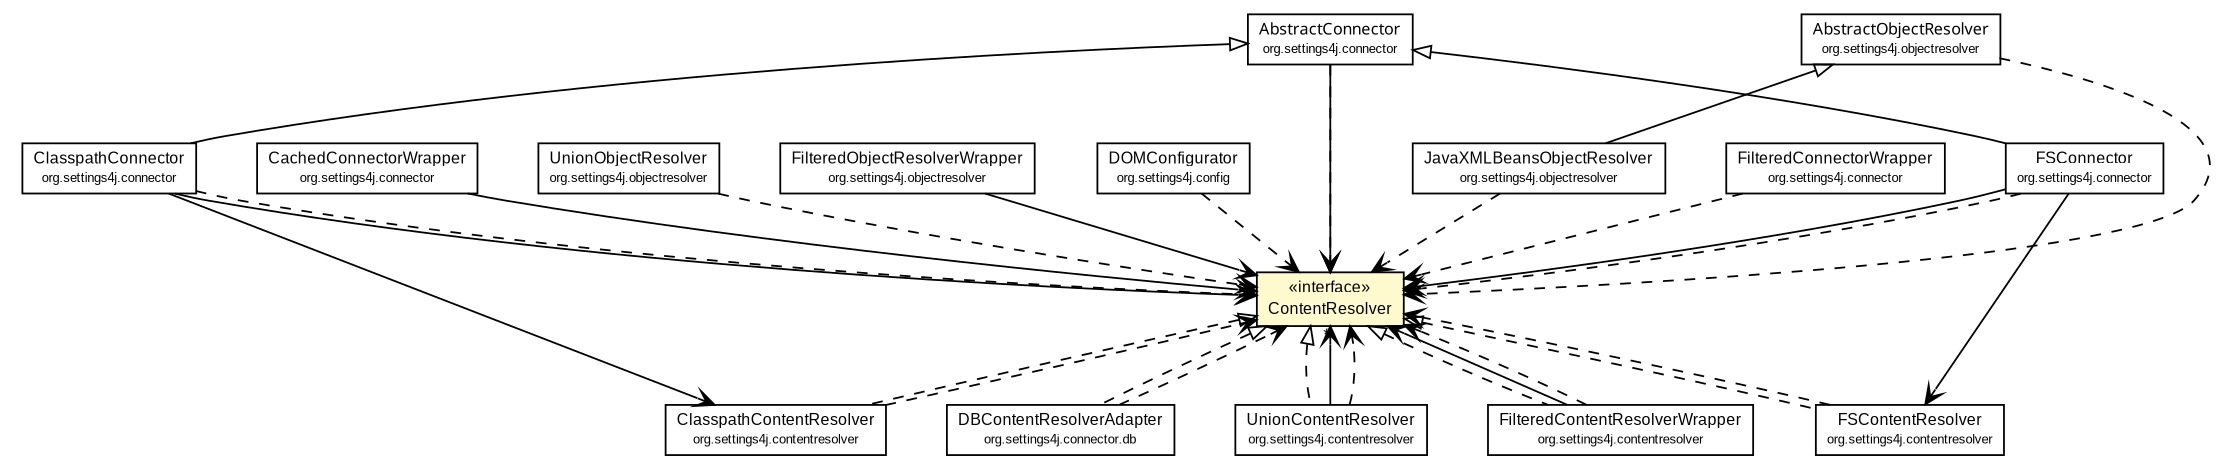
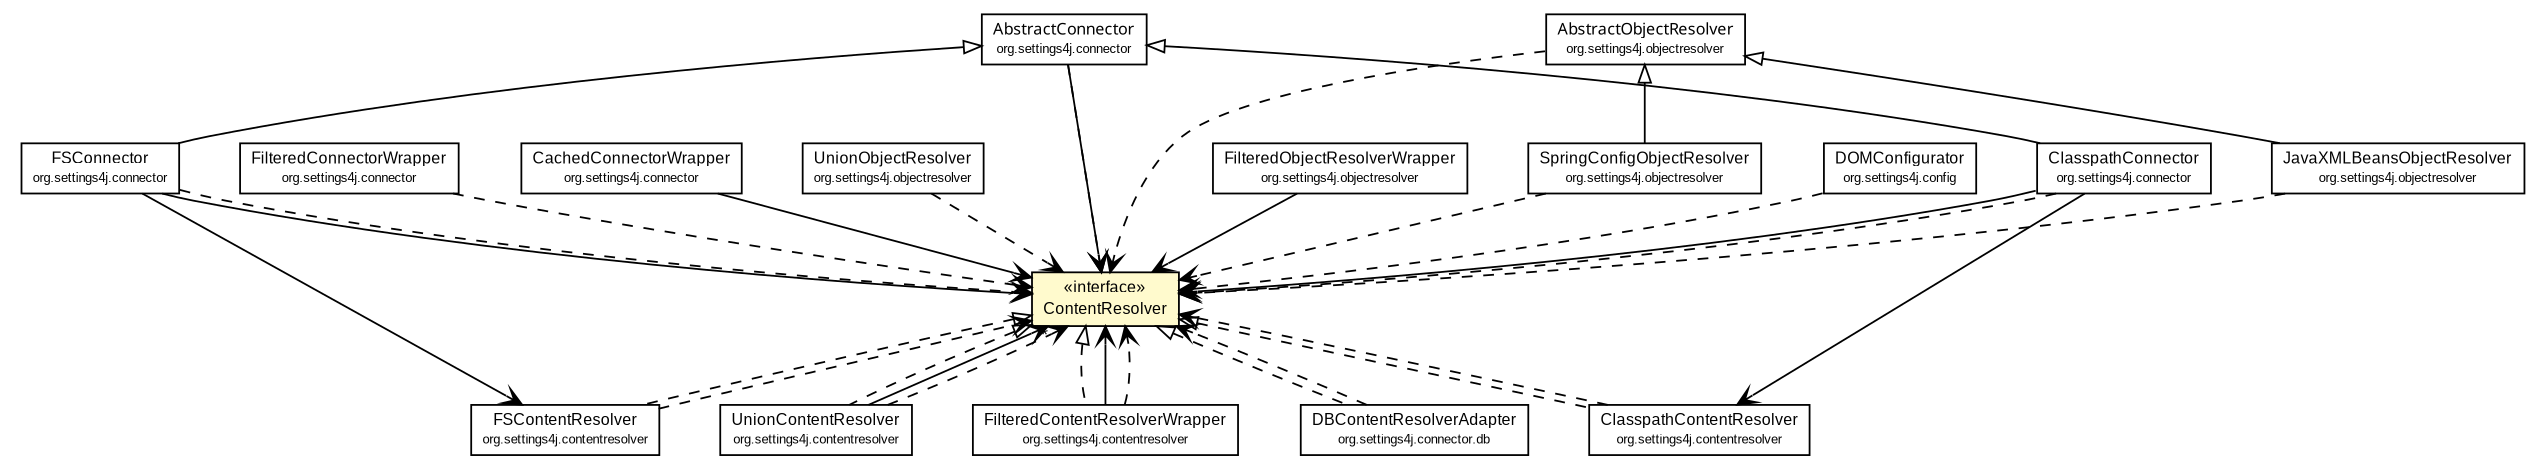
node "SpringConfigObjectResolver": added
